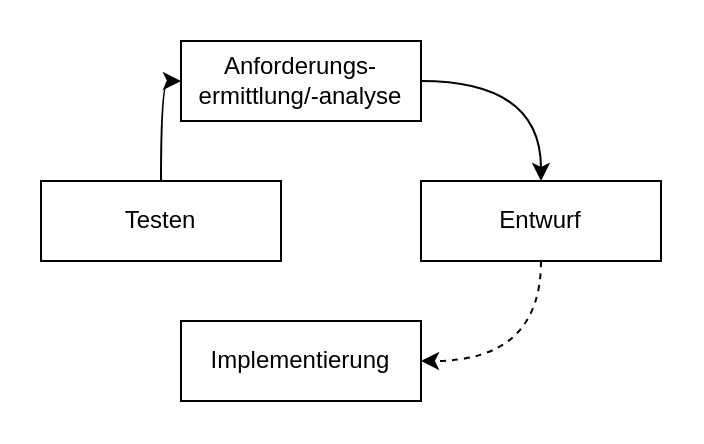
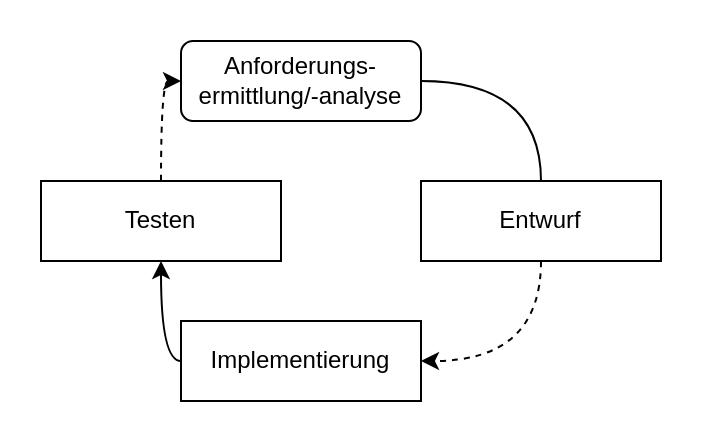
node "Anforderungs-ermittlung/-analyse": shape rectangle -> rounded rectangle
edge "Anforderungs-ermittlung/-analyse" -> "Entwurf": arrowhead classic -> none
edge "Testen" -> "Anforderungs-ermittlung/-analyse": style solid -> dashed
edge "Implementierung" -> "Testen": added
